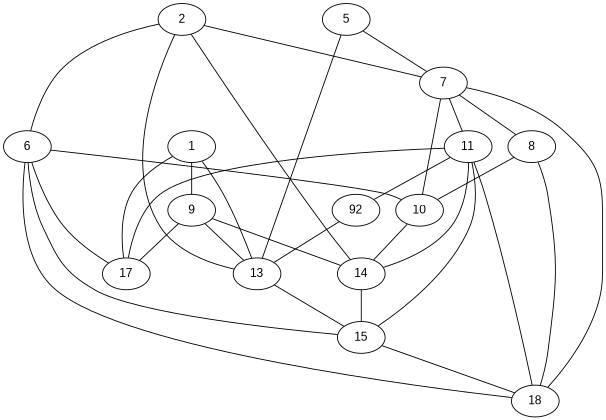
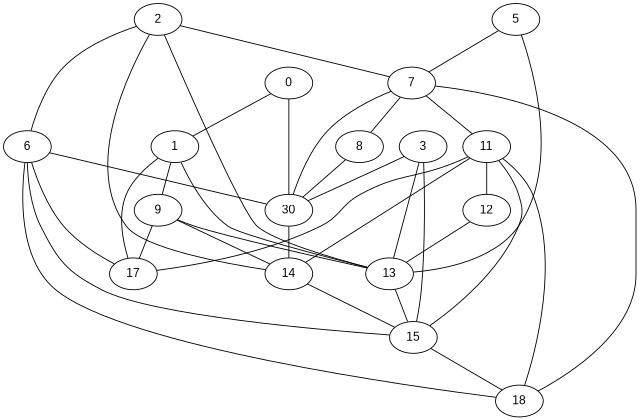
node "0": added
node "3": added
node "92": label "92" -> "12"
node "10": label "10" -> "30"
edge "8" -- "18": removed
